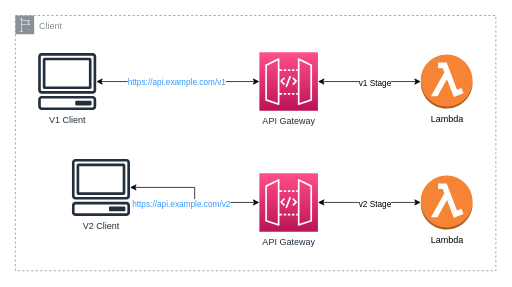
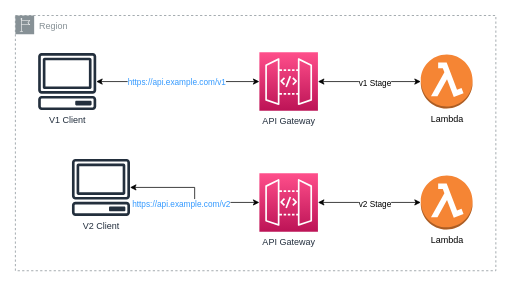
node "Client": label "Client" -> "Region"
